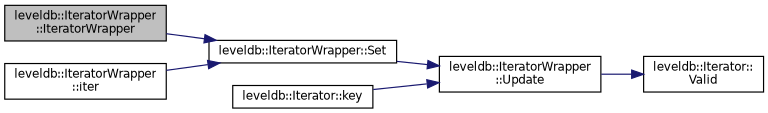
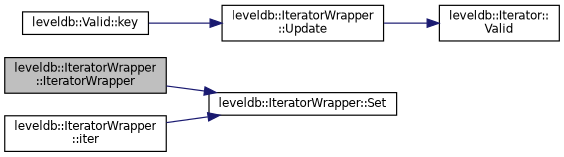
edge "leveldb::IteratorWrapper::Set" -> "leveldb::IteratorWrapper ::Update": removed
node "leveldb::Iterator::key": label "leveldb::Iterator::key" -> "leveldb::Valid::key"
